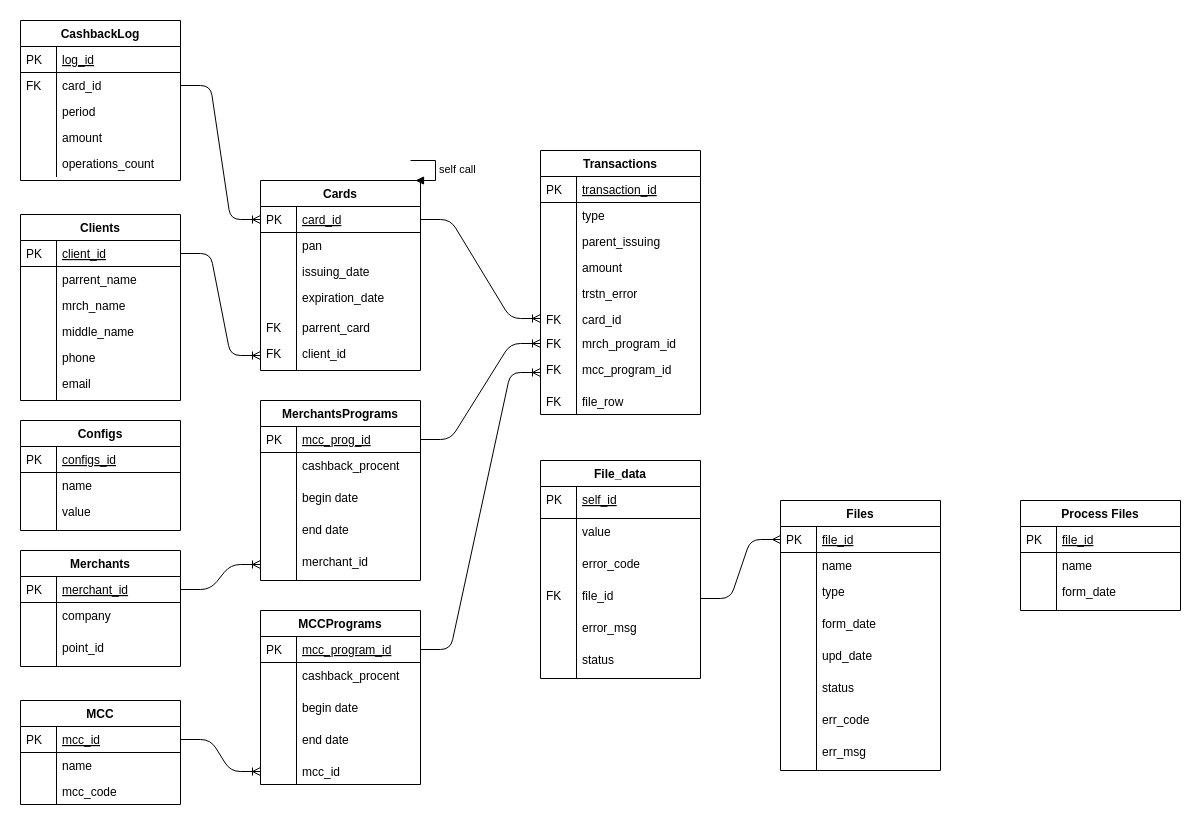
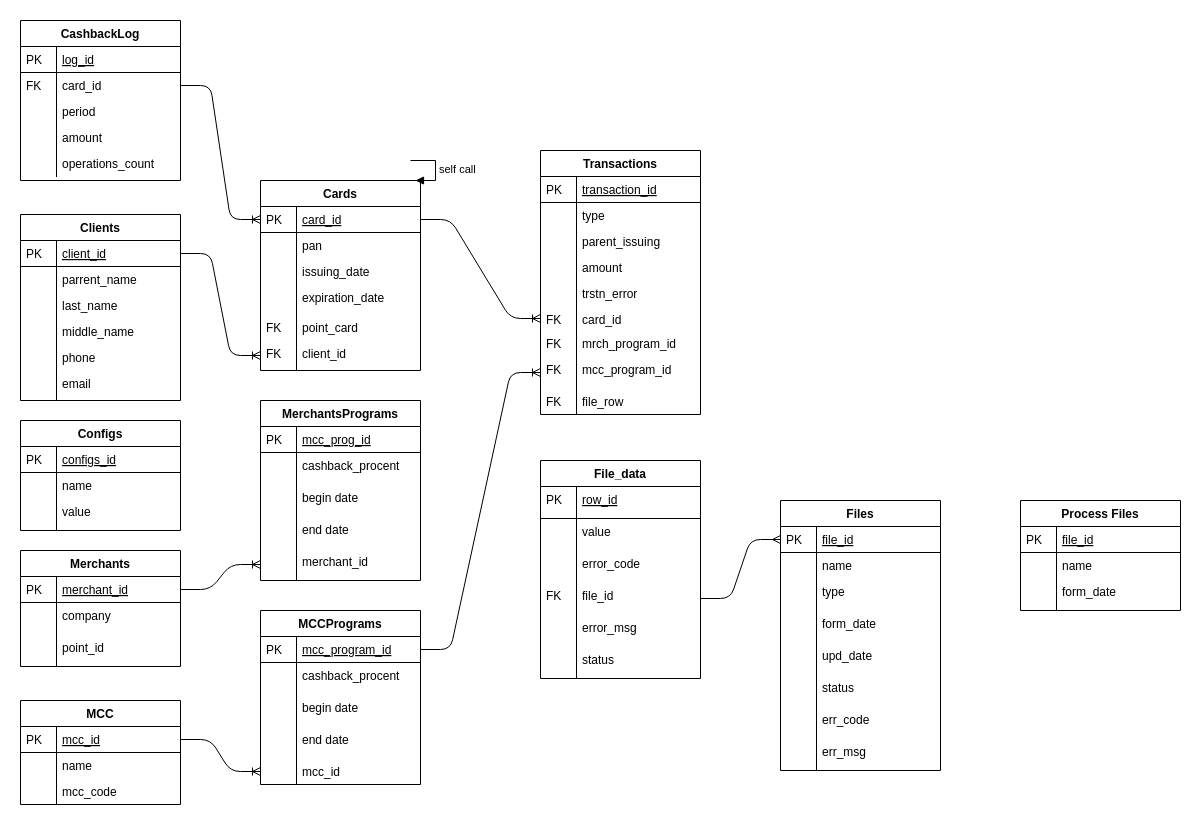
node "mrch_name": label "mrch_name" -> "last_name"
node "parrent_card": label "parrent_card" -> "point_card"
edge "mcc_prog_id" -> "mrch_program_id": removed
node "self_id": label "self_id" -> "row_id"
